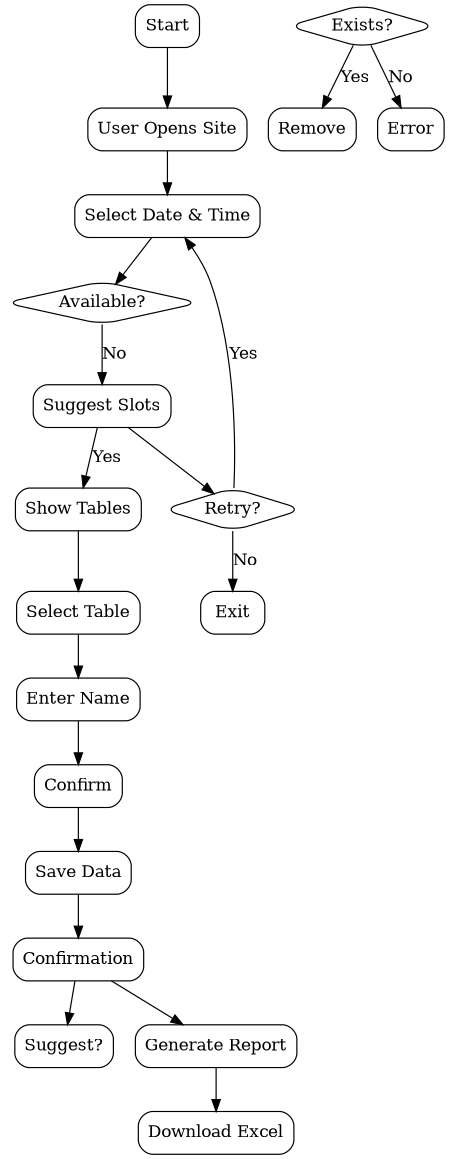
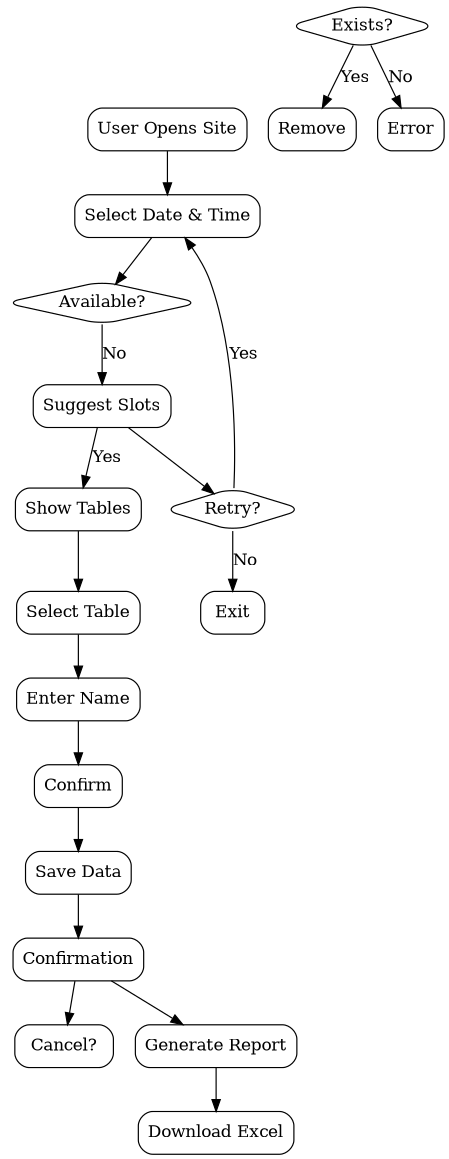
node "Start": removed
node "Suggest?": label "Suggest?" -> "Cancel?"
